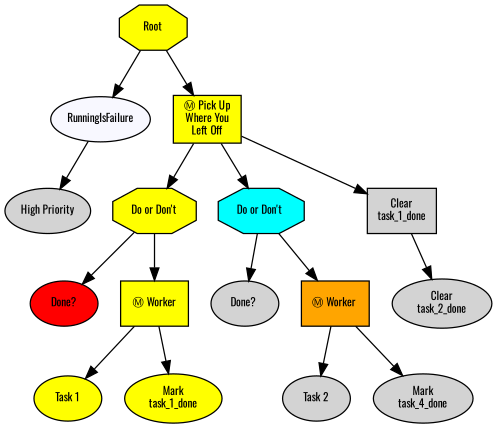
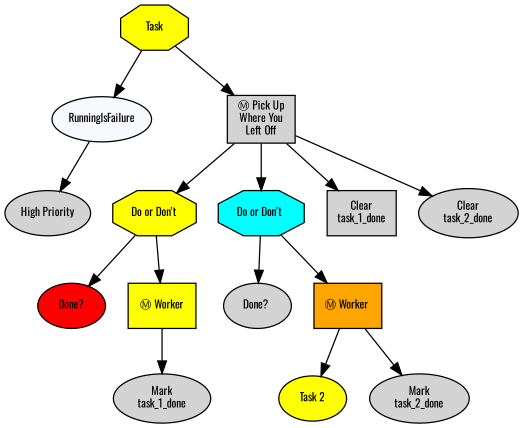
node "Root": label "Root" -> "Task"
node "Ⓜ Pick Up Where You Left Off": fillcolor yellow -> lightgray
edge "Clear task_1_done" -> "Clear task_2_done": now "Ⓜ Pick Up Where You Left Off" -> "Clear task_2_done"
node "Task 1": removed
node "Mark task_1_done": fillcolor yellow -> lightgray
node "Task 2": fillcolor lightgray -> yellow
node "Mark task_4_done": label "Mark task_4_done" -> "Mark task_2_done"
